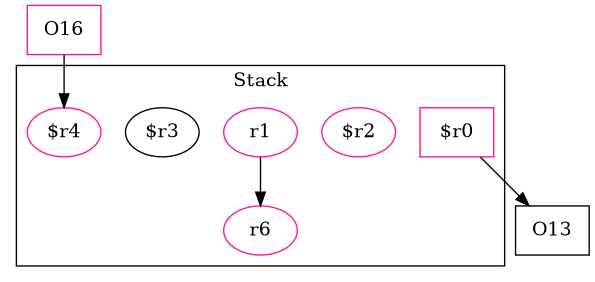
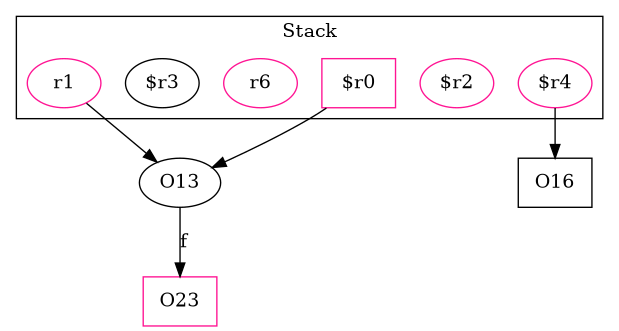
node "O16": color deeppink -> black
edge "O16" -> "$r4": reversed
edge "r1" -> "r6": now "r1" -> "O13"
node "O13": shape box -> ellipse
node "O23": added
